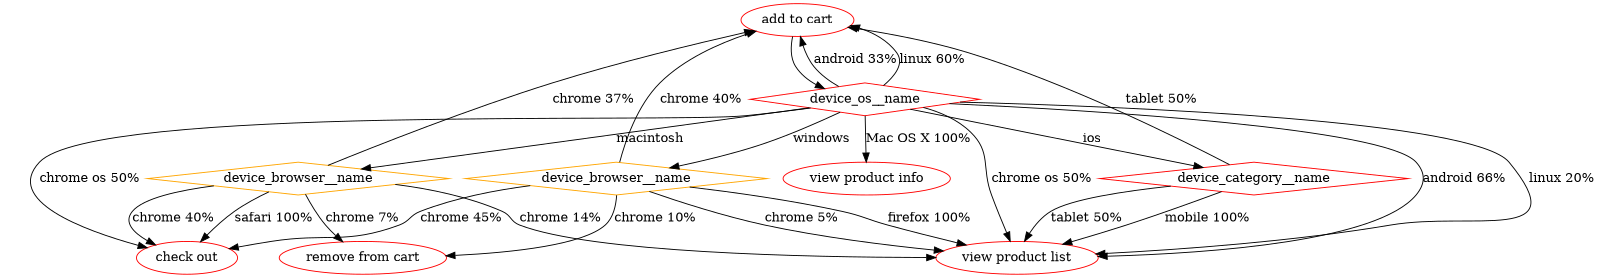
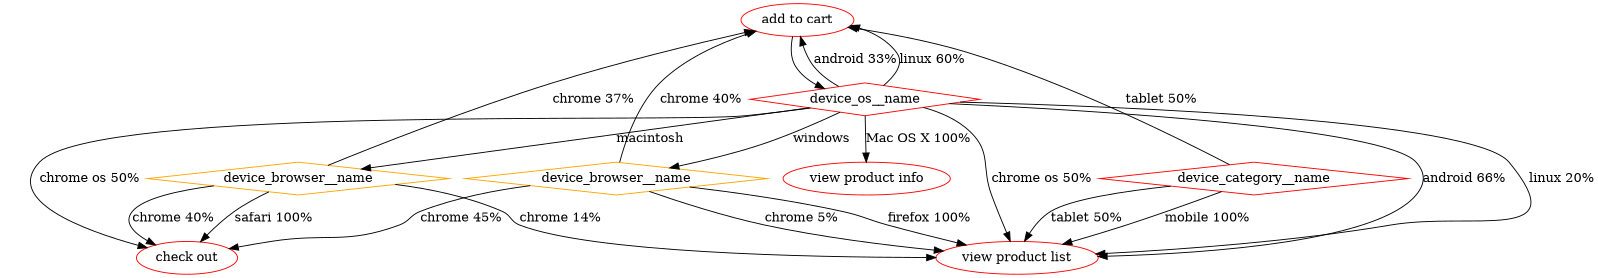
edge "device_os__name" -> "device_category__name": removed, label "ios"
node "remove from cart": removed
